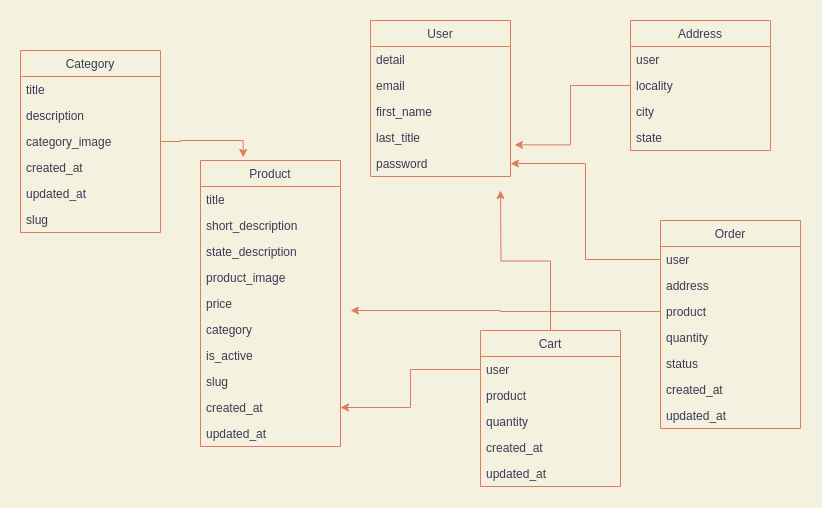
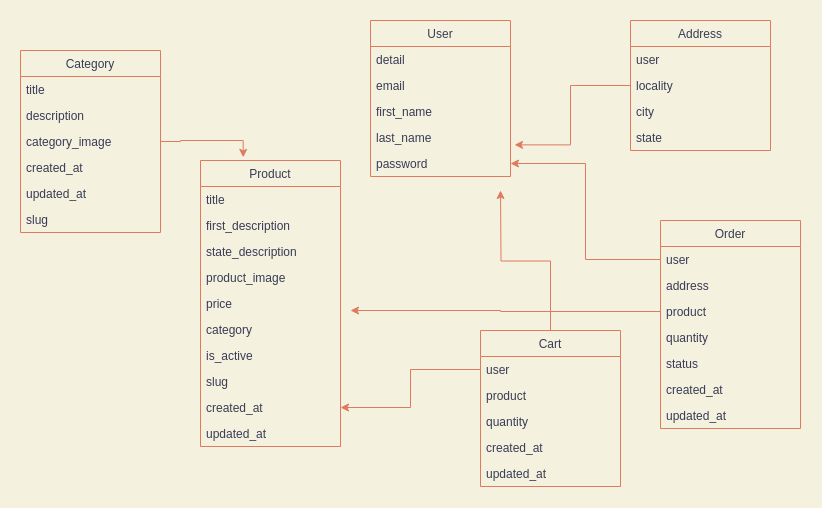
node "last_title": label "last_title" -> "last_name"
node "short_description": label "short_description" -> "first_description"
